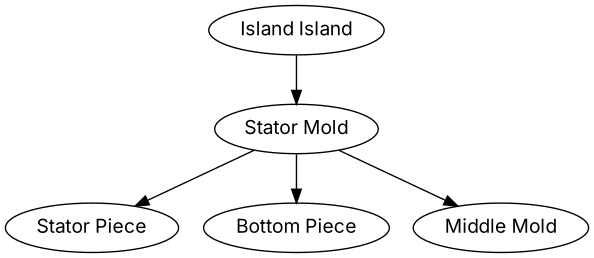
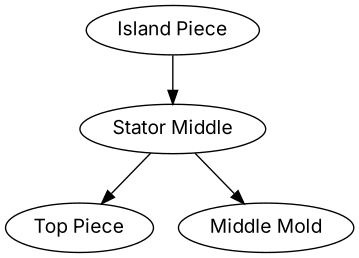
node "Island Island": label "Island Island" -> "Island Piece"
node "Stator Mold": label "Stator Mold" -> "Stator Middle"
node "Stator Piece": label "Stator Piece" -> "Top Piece"
node "Bottom Piece": removed
